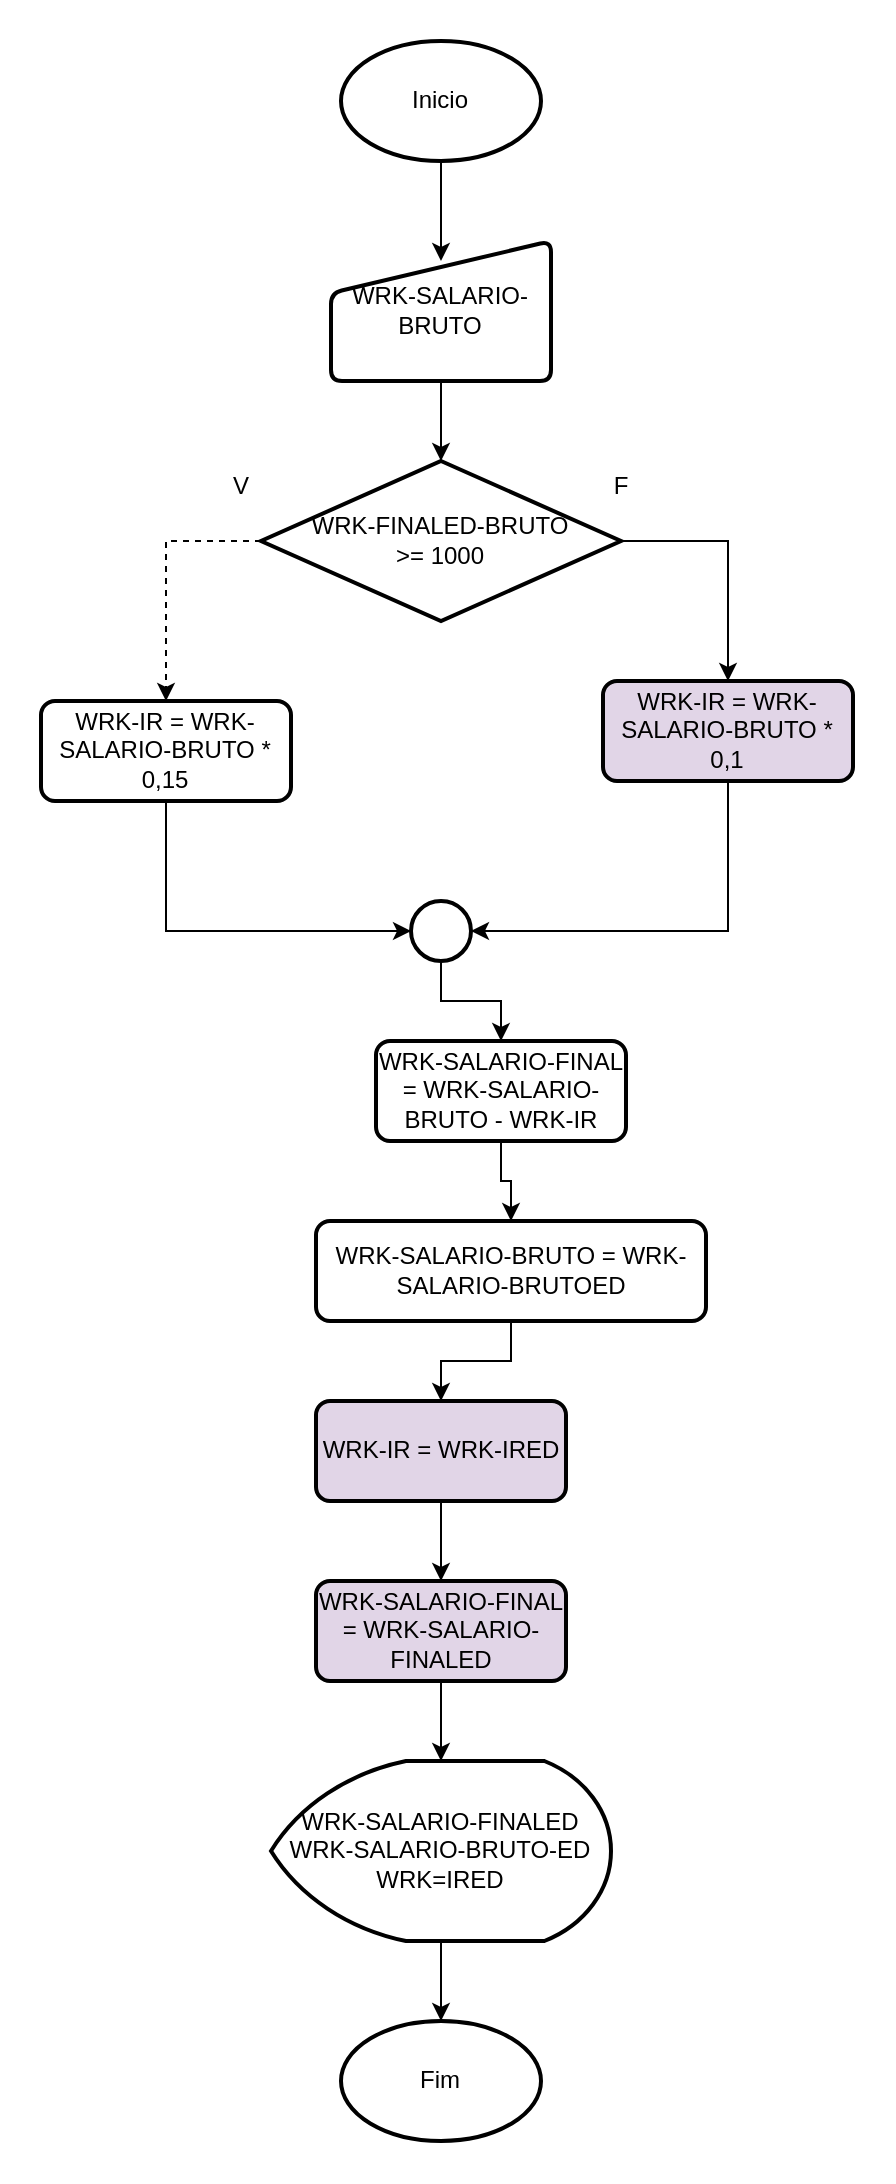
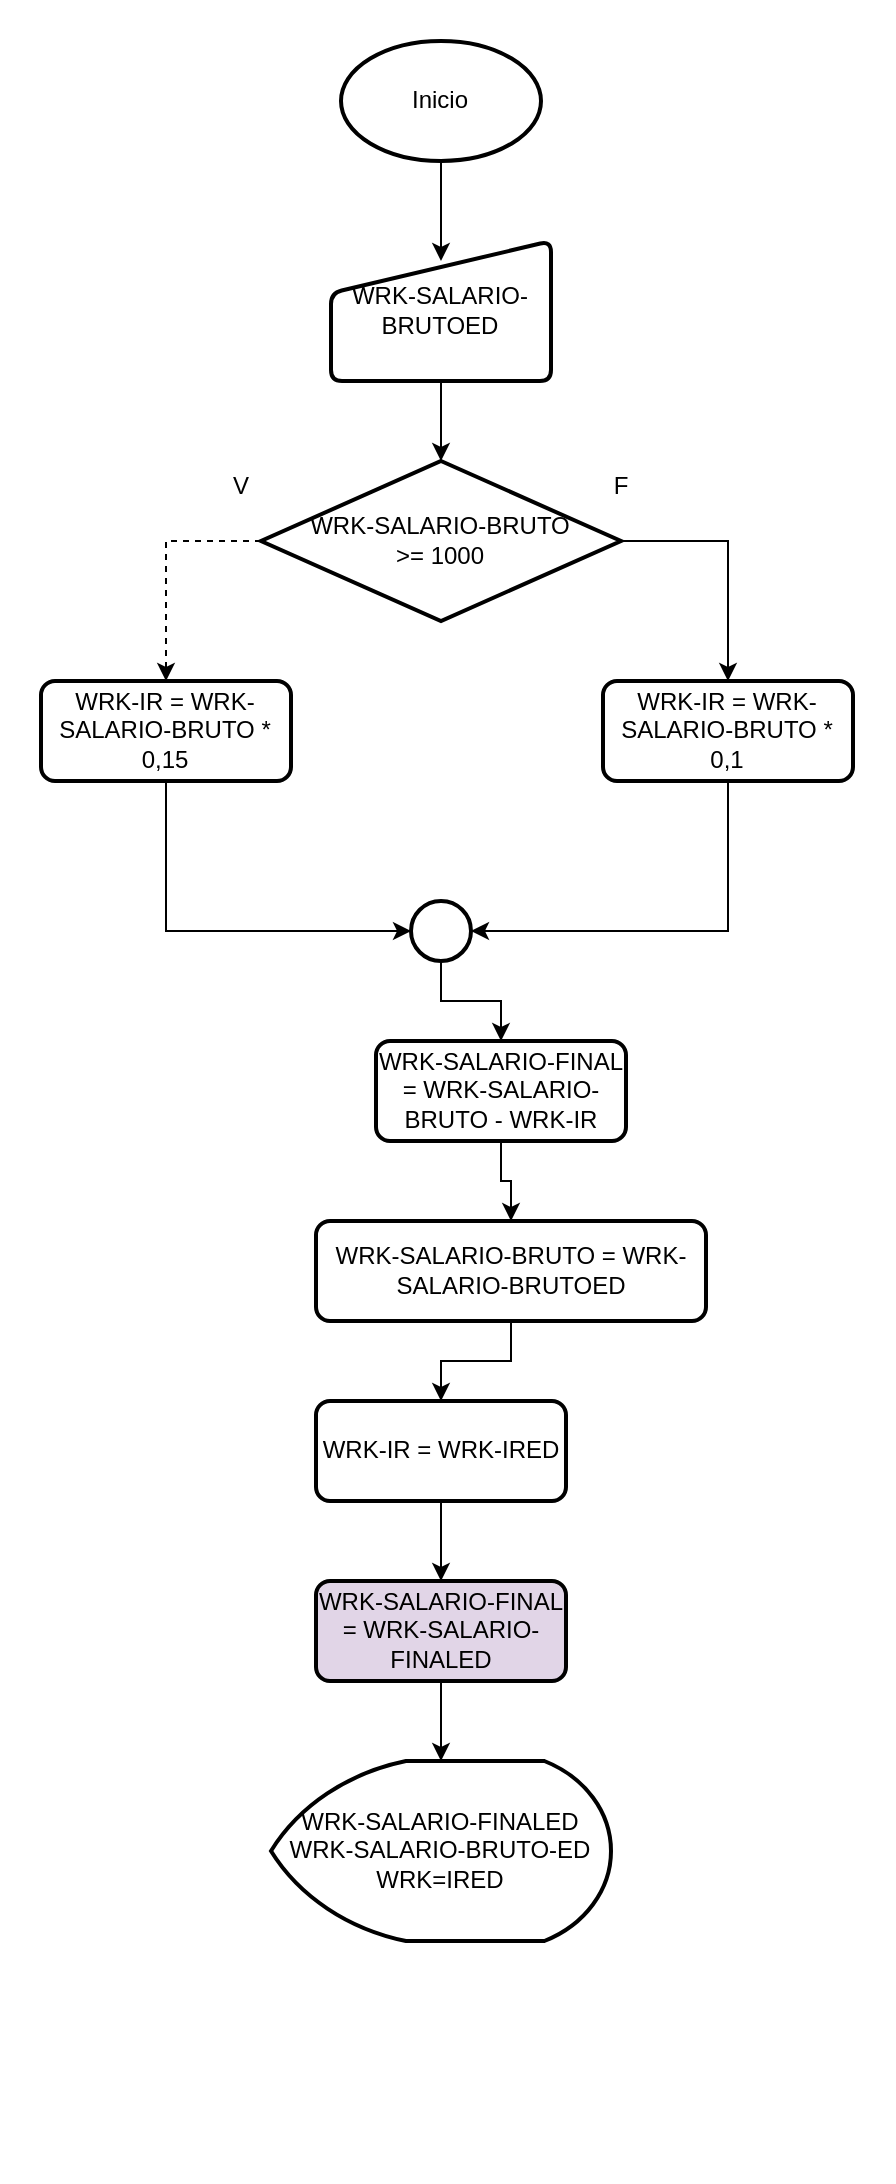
node "WRK-SALARIO-BRUTO": label "WRK-SALARIO-BRUTO" -> "WRK-SALARIO-BRUTOED"
node "WRK-FINALED-BRUTO >= 1000": label "WRK-FINALED-BRUTO >= 1000" -> "WRK-SALARIO-BRUTO >= 1000"
node "WRK-IR = WRK-SALARIO-BRUTO * 0,1": fillcolor #e1d5e7 -> #ffffff
node "WRK-IR = WRK-SALARIO-BRUTO * 0,15": moved (166, 751) -> (166, 731)
node "WRK-IR = WRK-IRED": fillcolor #e1d5e7 -> #ffffff
edge "WRK-SALARIO-FINALED WRK-SALARIO-BRUTO-ED WRK=IRED" -> "Fim": removed
node "Fim": removed
